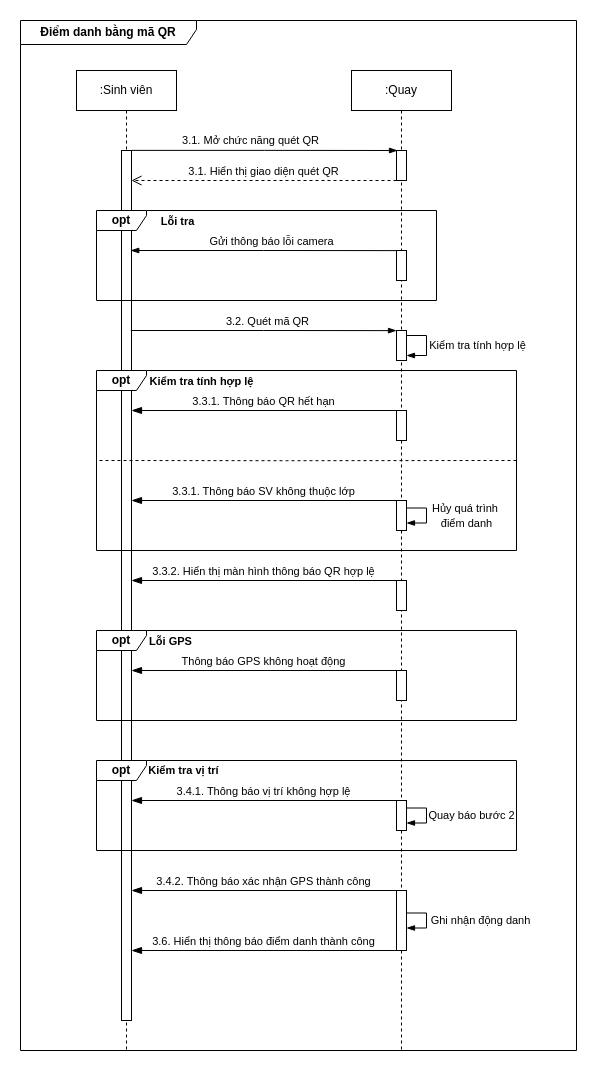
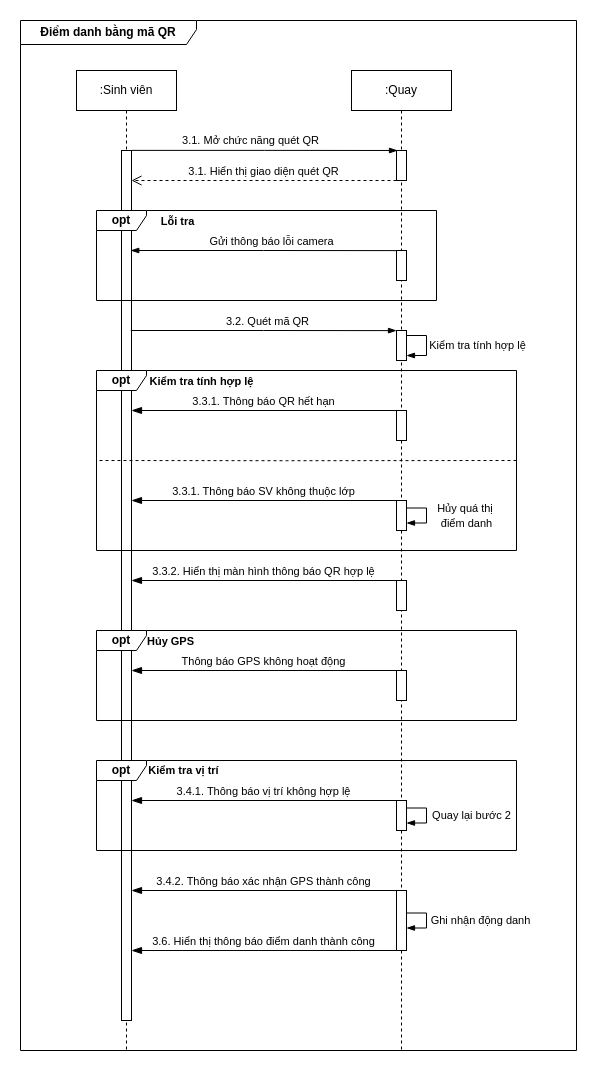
node "Hủy quá trình điểm danh": label "Hủy quá trình điểm danh" -> "Hủy quá thị điểm danh"
node "Lỗi GPS": label "Lỗi GPS" -> "Hủy GPS"
node "Quay báo bước 2": label "Quay báo bước 2" -> "Quay lại bước 2"
